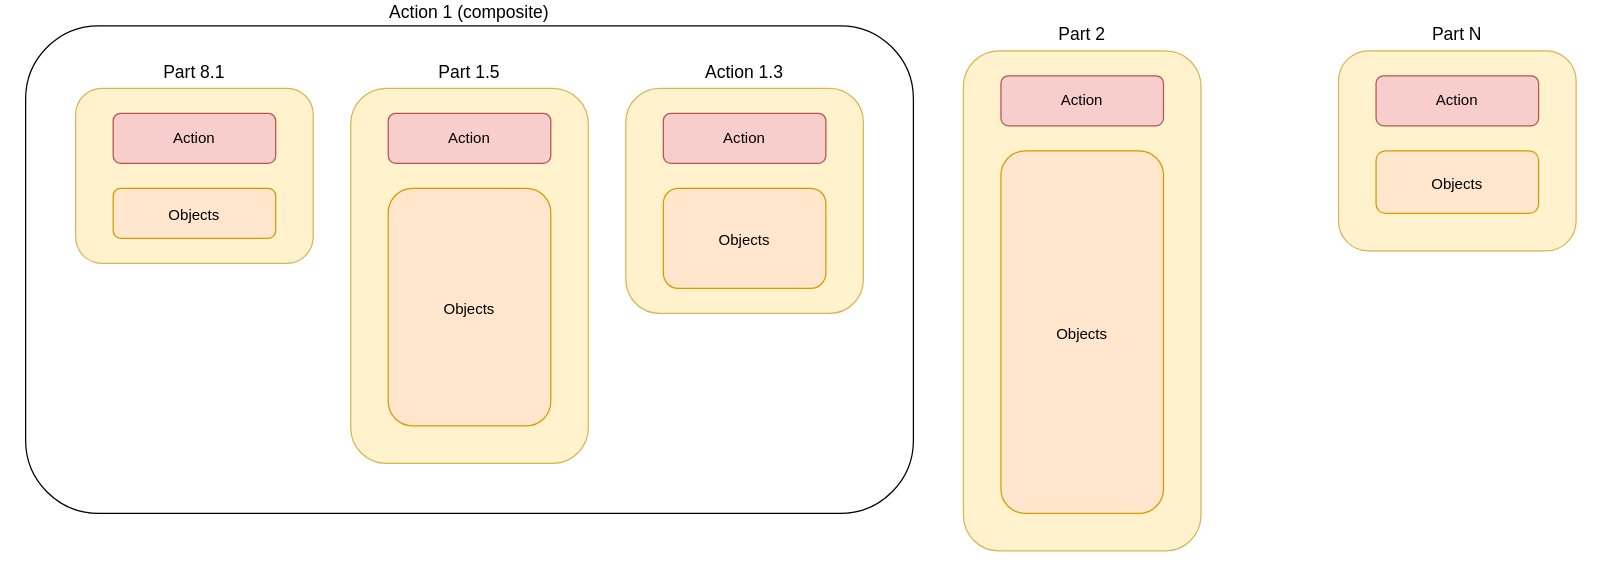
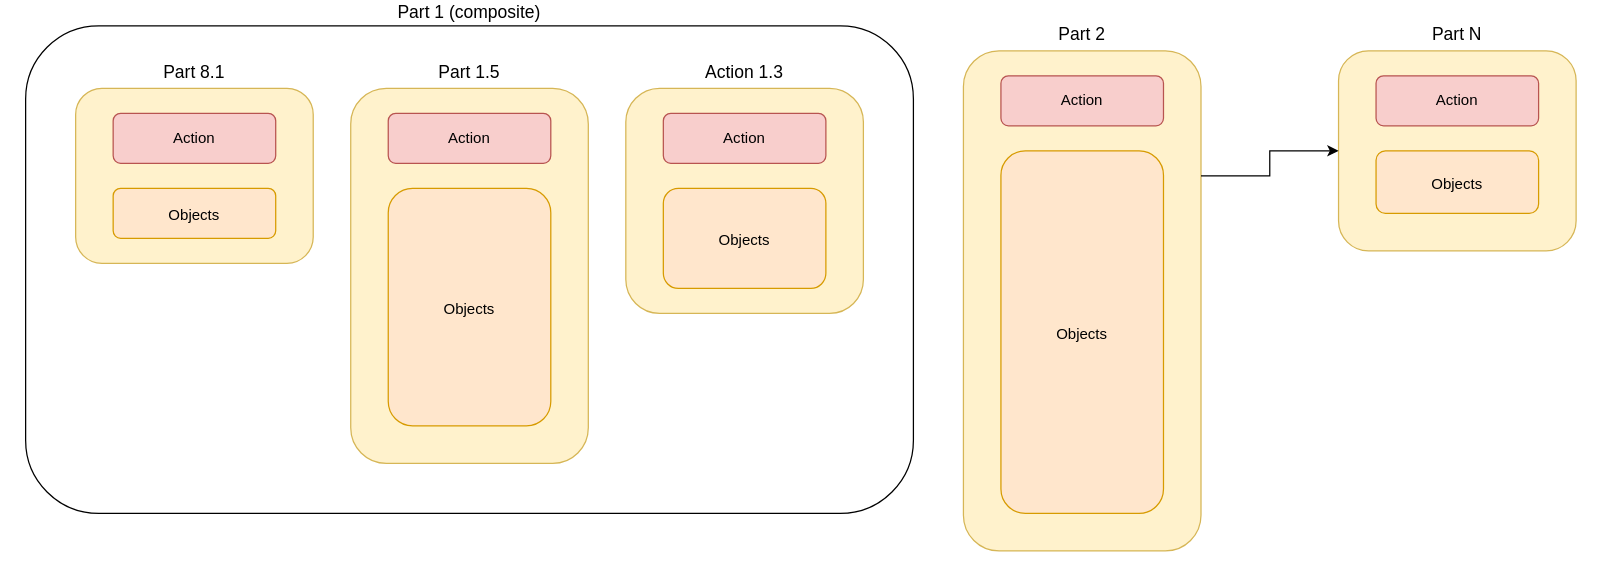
node "Action 1 (composite)": label "Action 1 (composite)" -> "Part 1 (composite)"
edge "Part 2" -> "Part N": added
